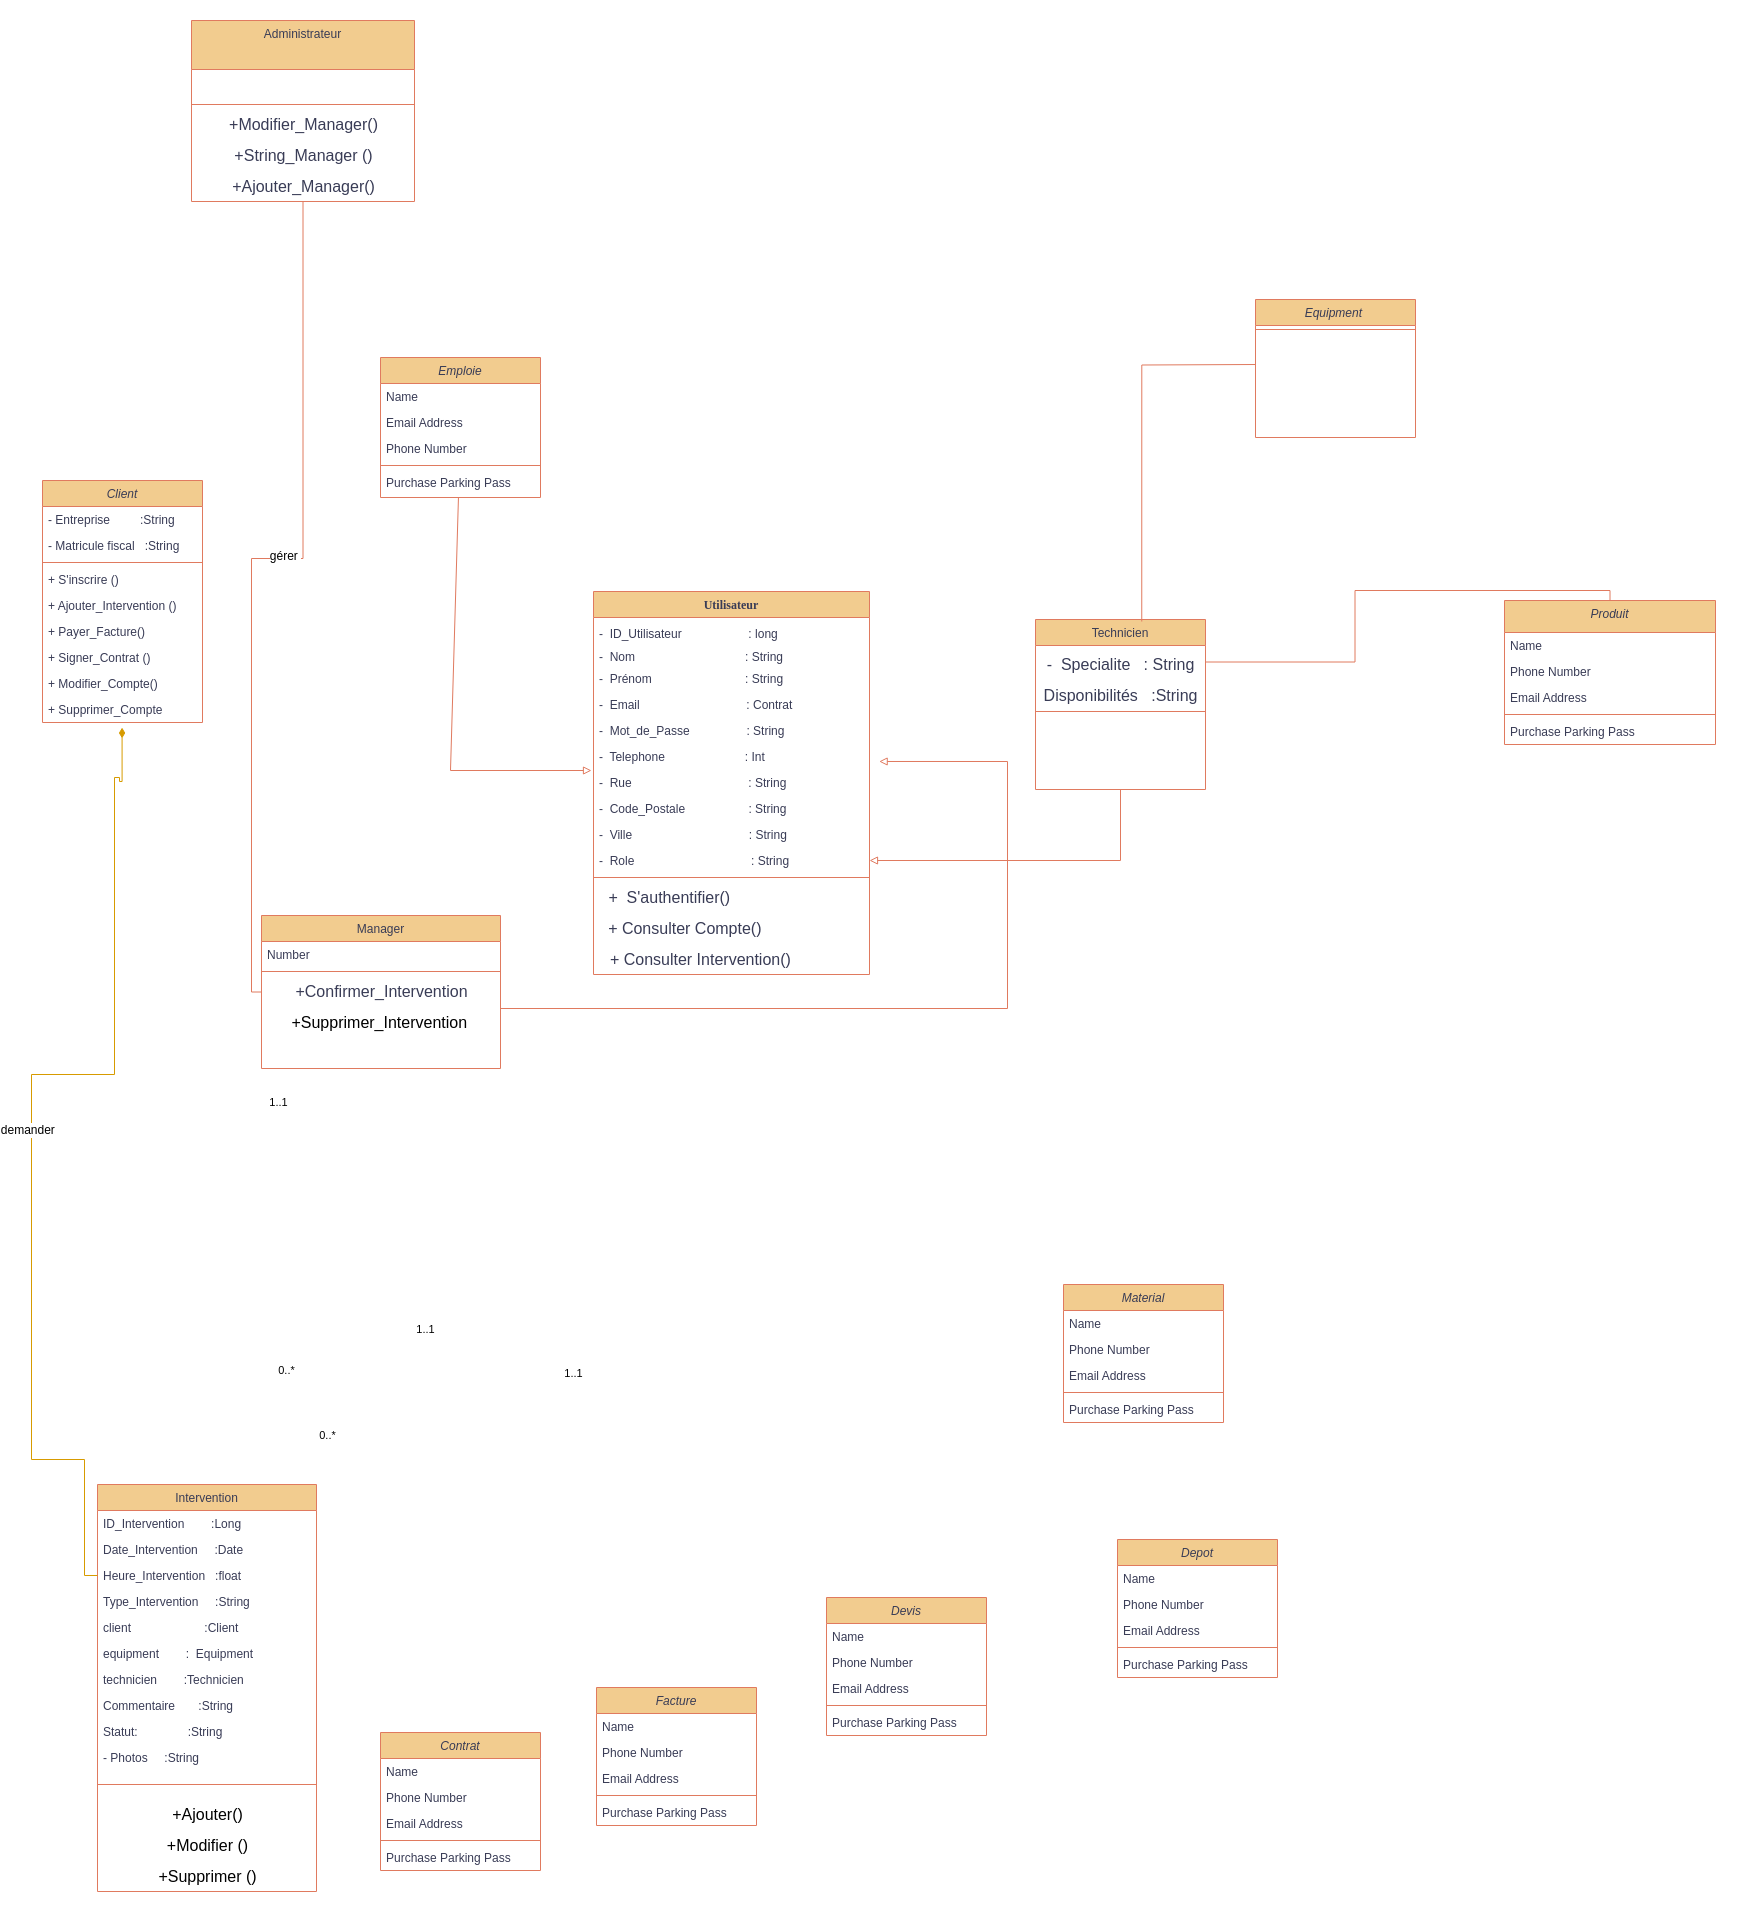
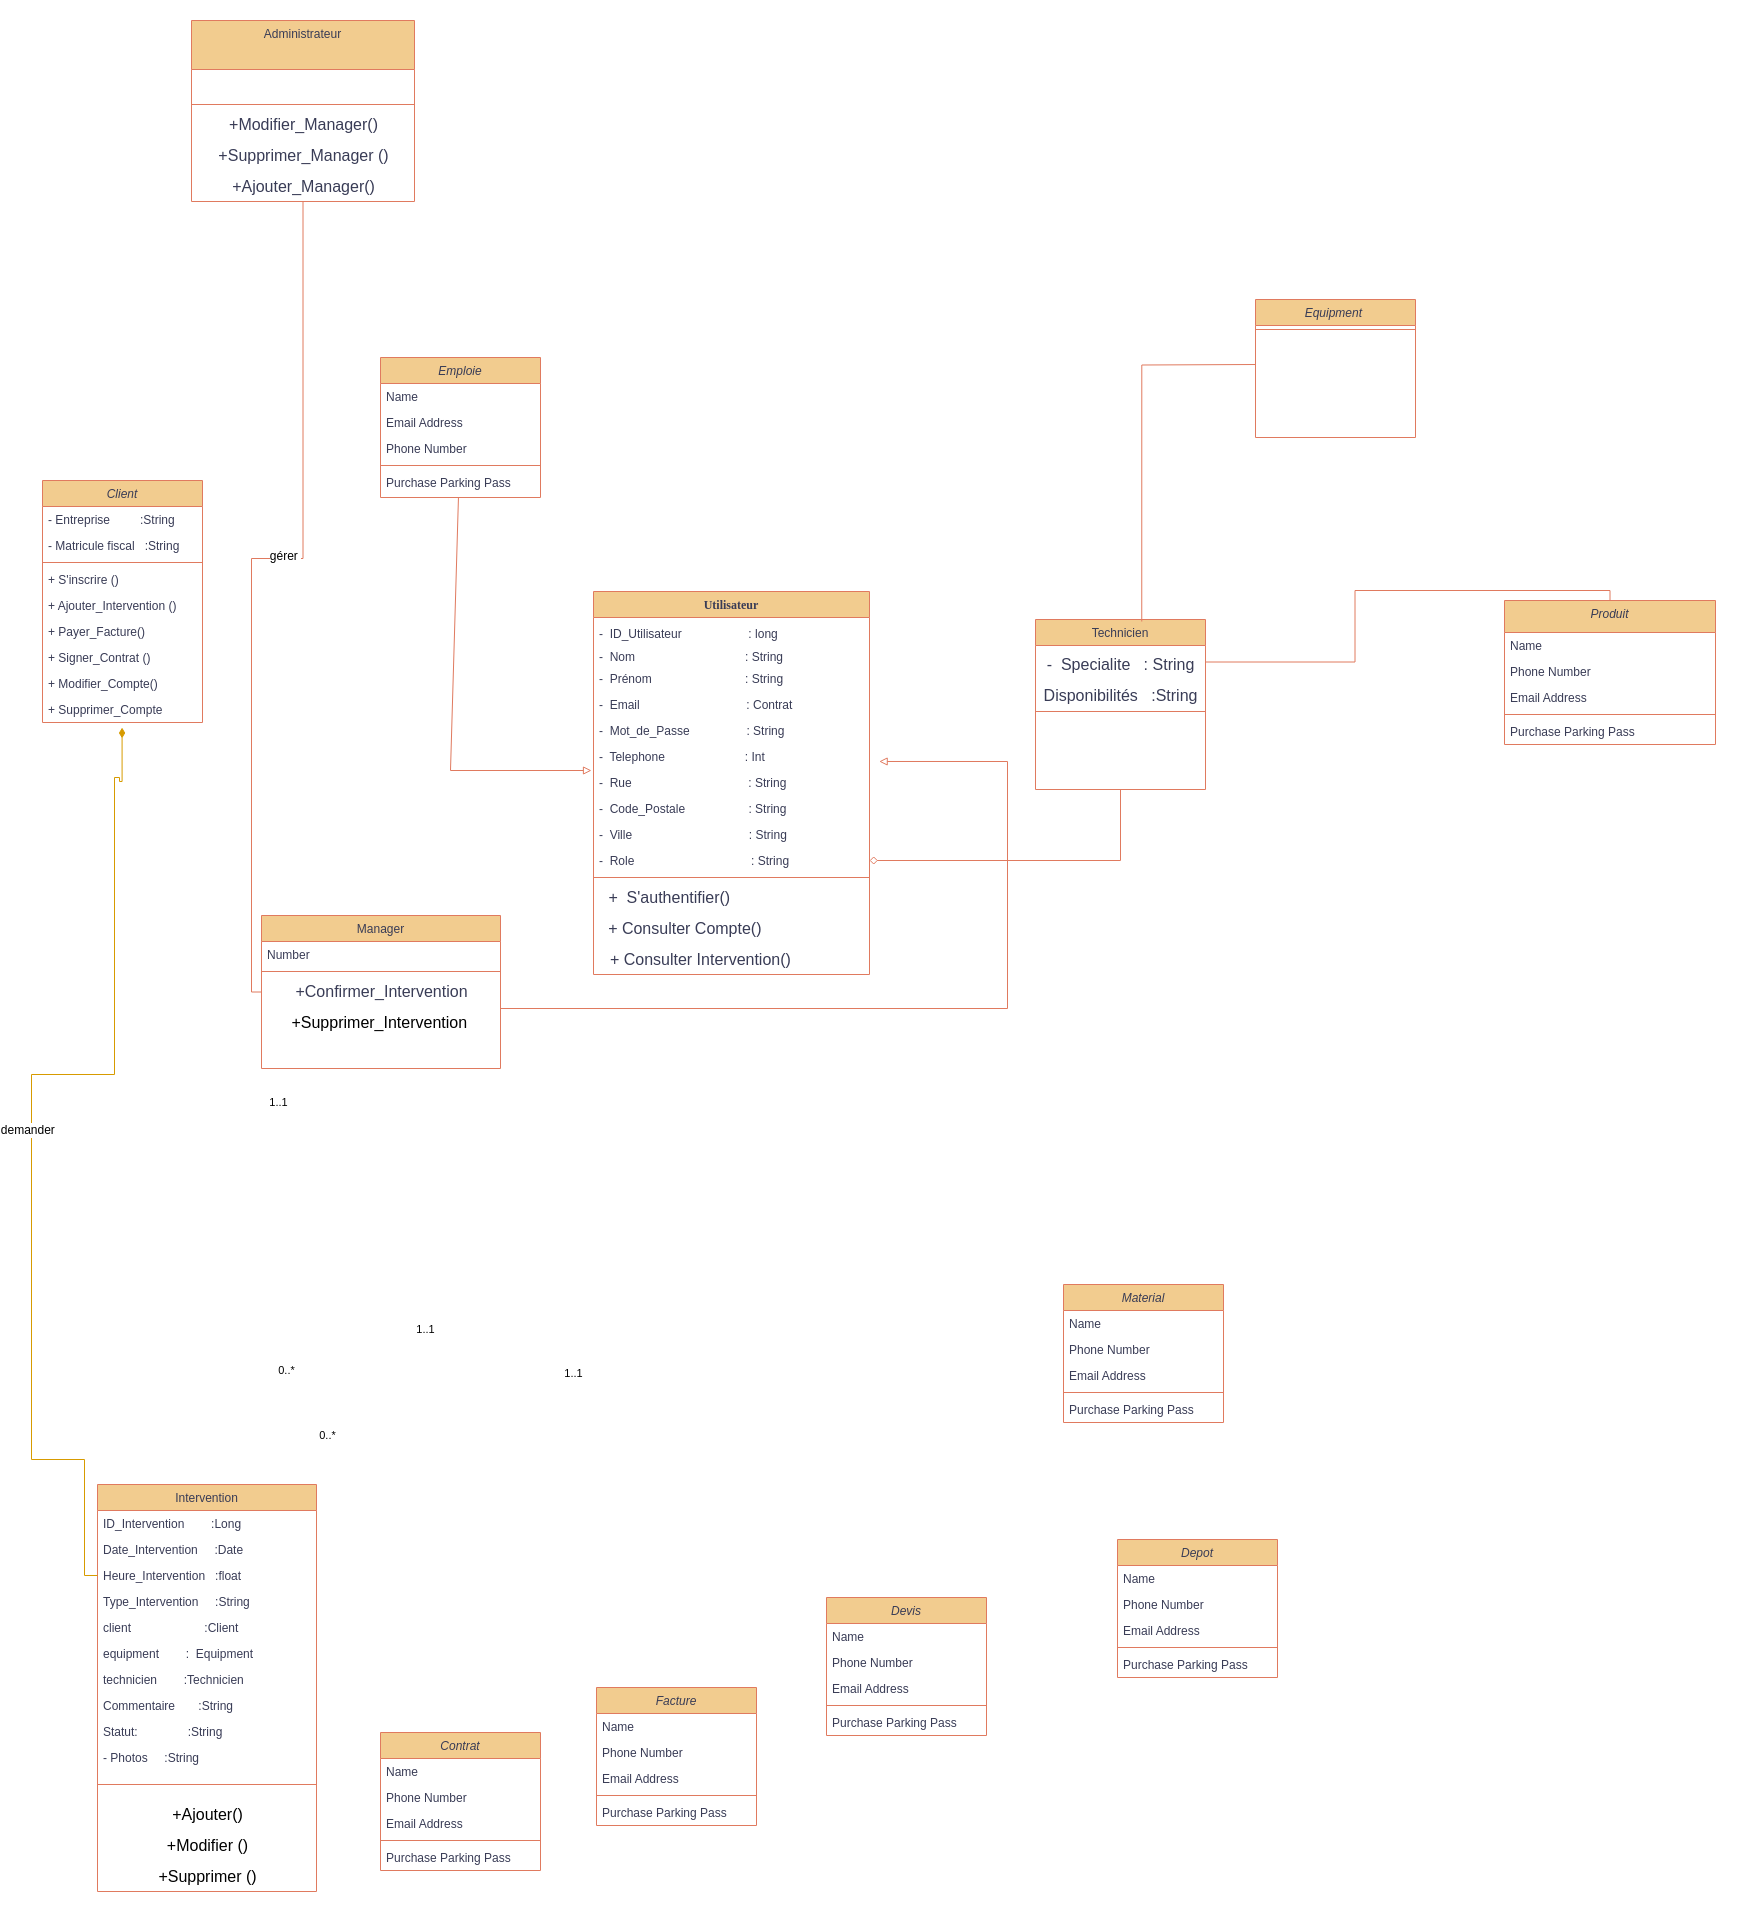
node "+String_Manager ()": label "+String_Manager ()" -> "+Supprimer_Manager ()"
edge "Technicien" -> "- Role : String": arrowhead block -> diamond
